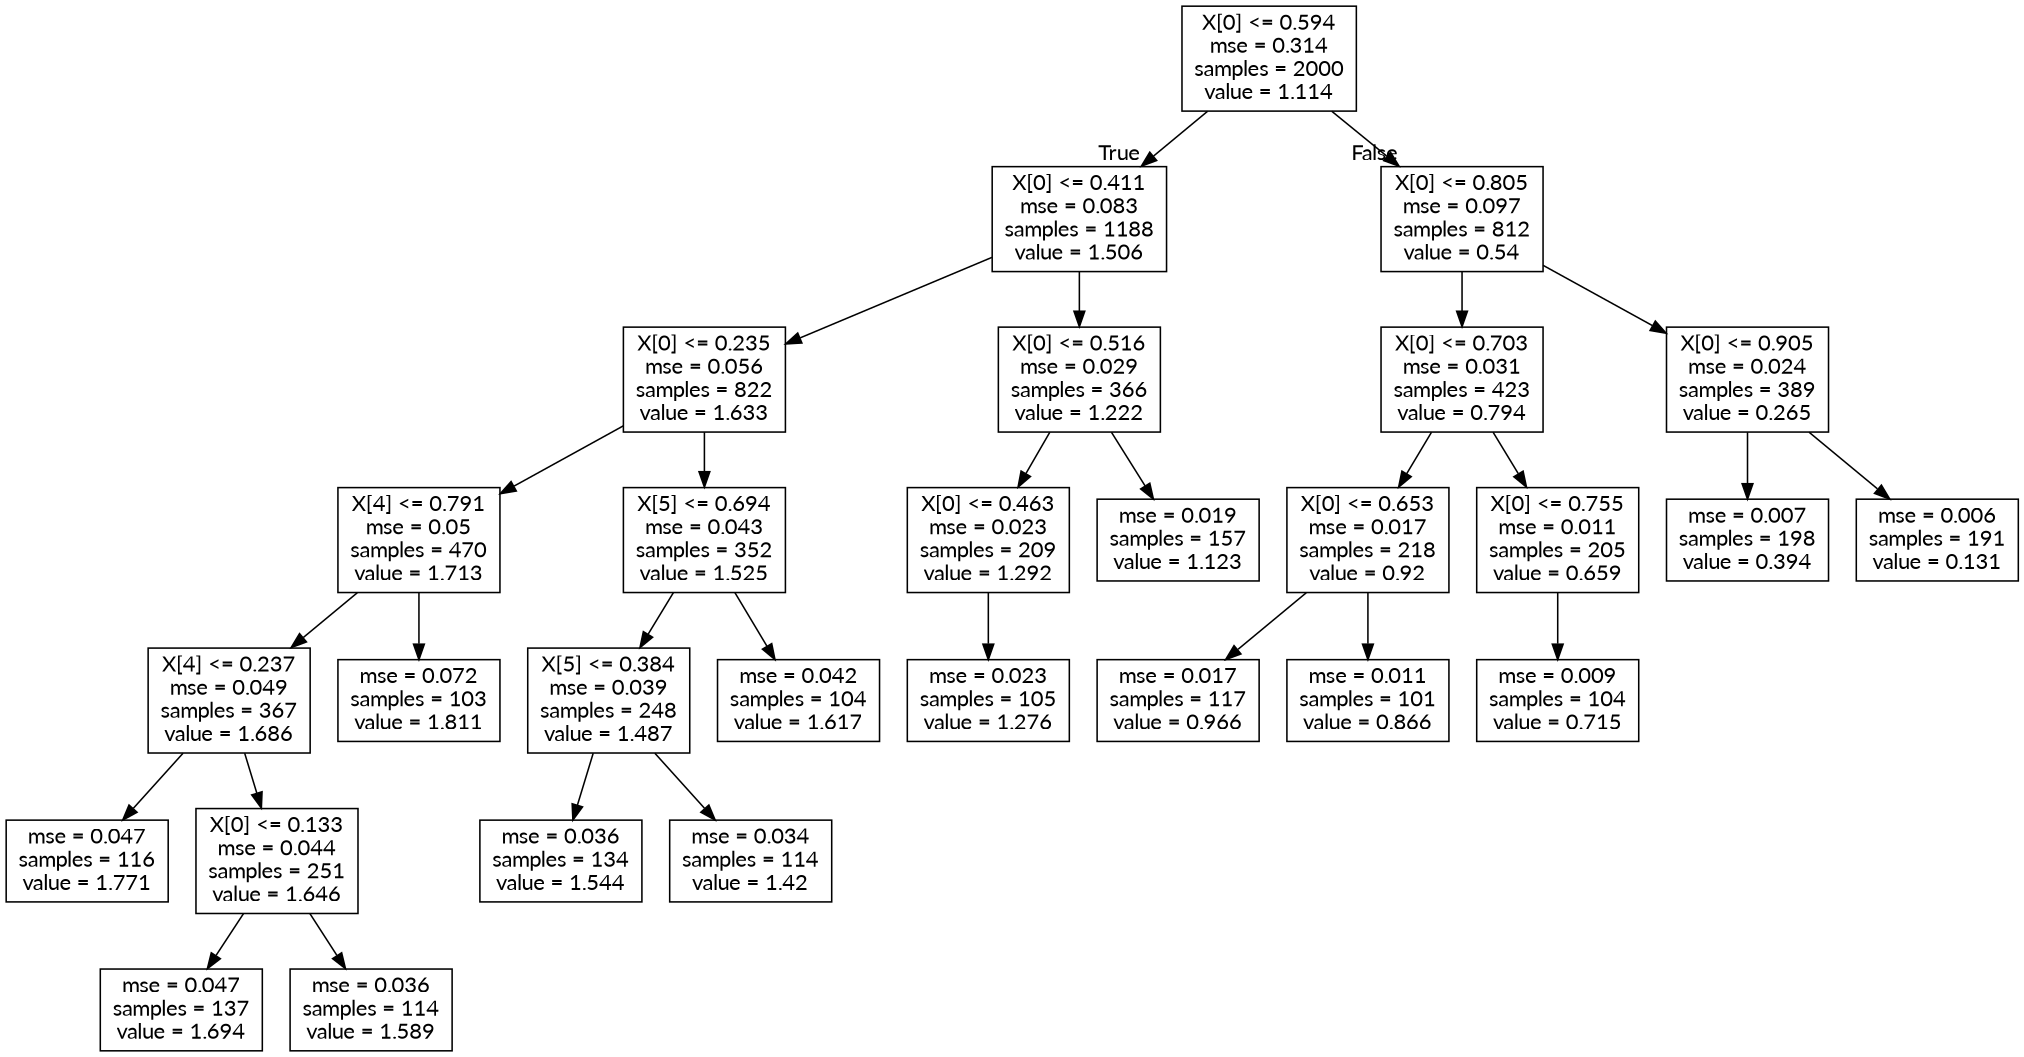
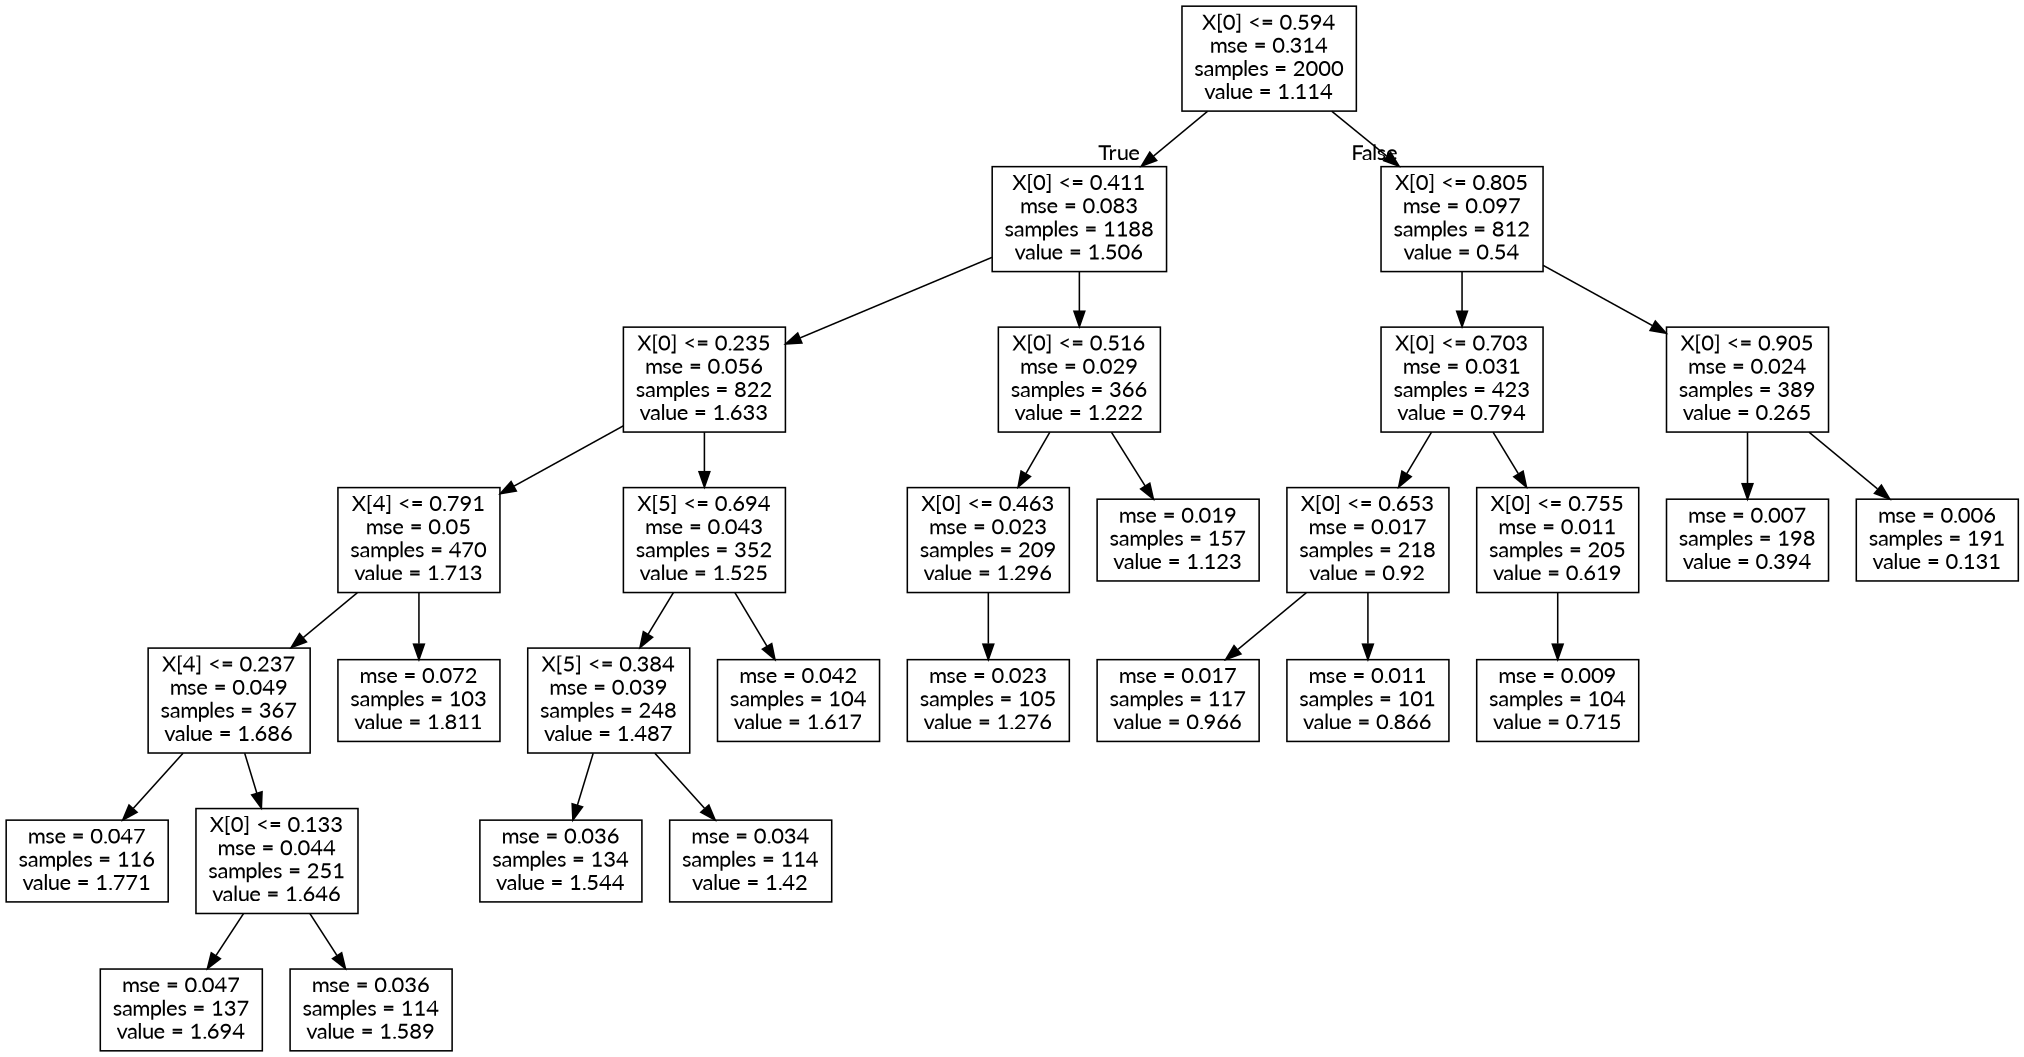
node "X[0] <= 0.463 mse = 0.023 samples = 209 value = 1.292": label "X[0] <= 0.463 mse = 0.023 samples = 209 value = 1.292" -> "X[0] <= 0.463 mse = 0.023 samples = 209 value = 1.296"
node "X[0] <= 0.755 mse = 0.011 samples = 205 value = 0.659": label "X[0] <= 0.755 mse = 0.011 samples = 205 value = 0.659" -> "X[0] <= 0.755 mse = 0.011 samples = 205 value = 0.619"
